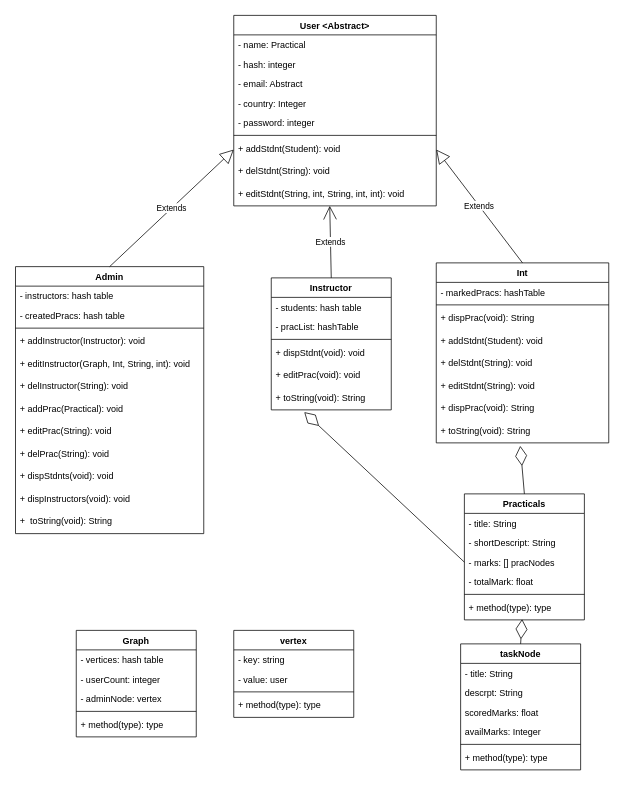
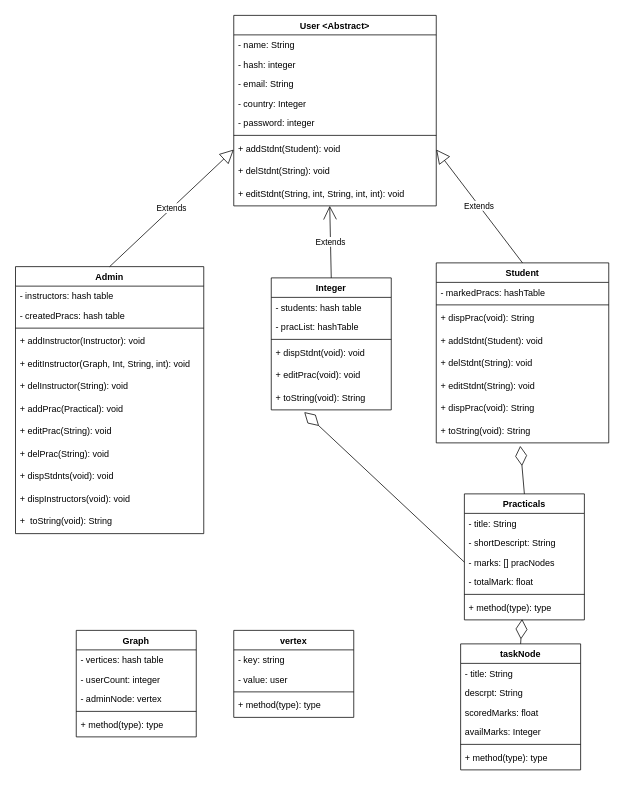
node "- name: Practical": label "- name: Practical" -> "- name: String"
node "- email: Abstract": label "- email: Abstract" -> "- email: String"
node "Int": label "Int" -> "Student"
node "Instructor": label "Instructor" -> "Integer"
